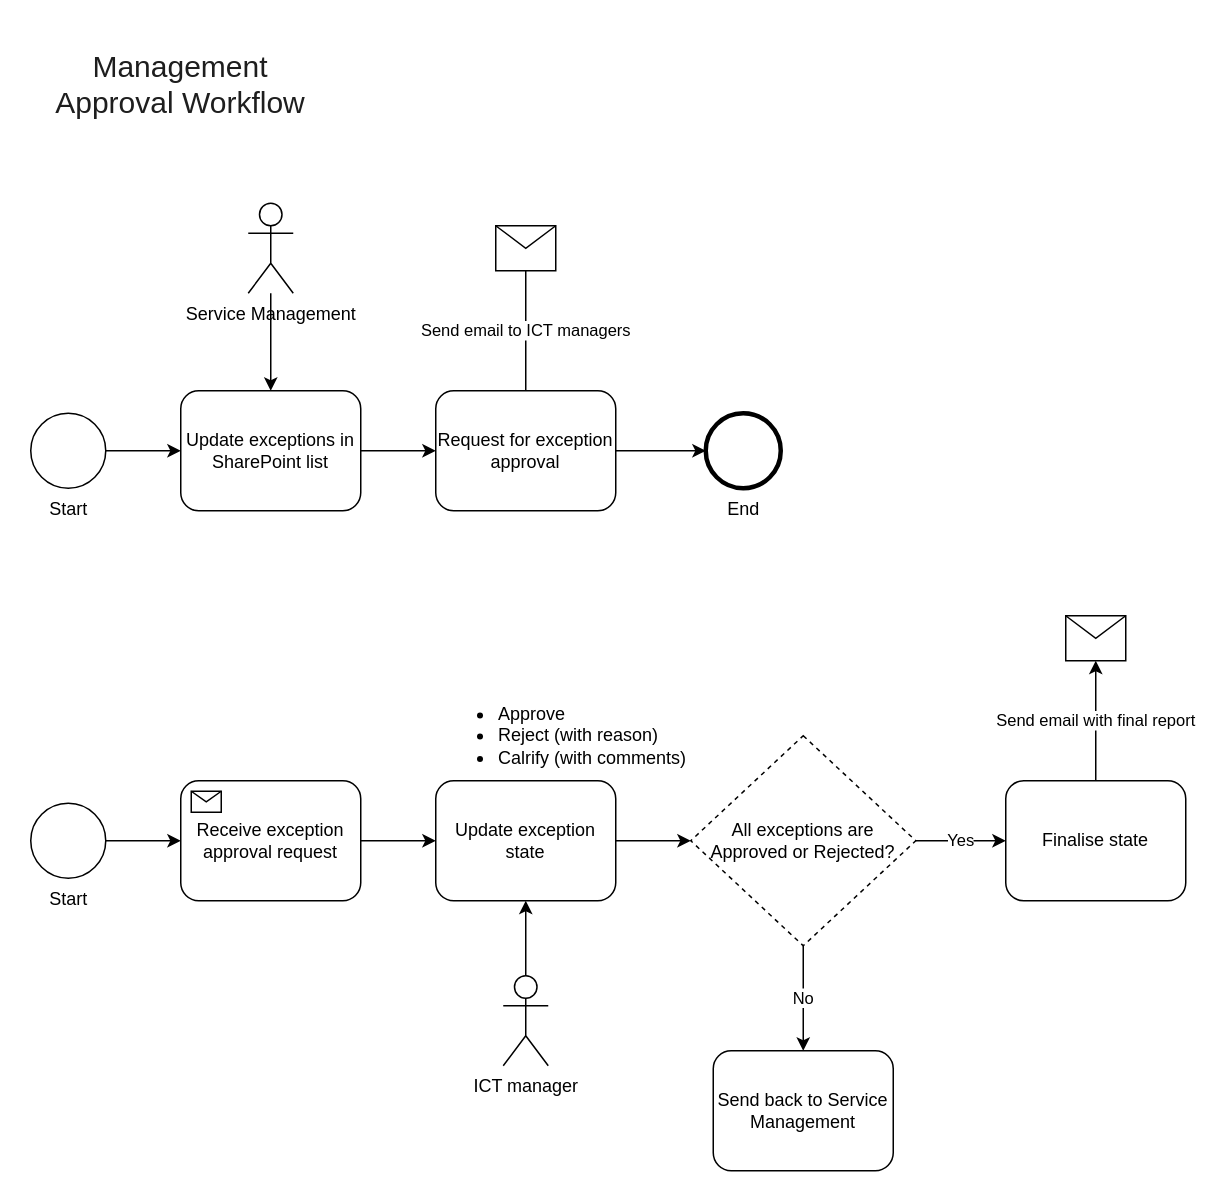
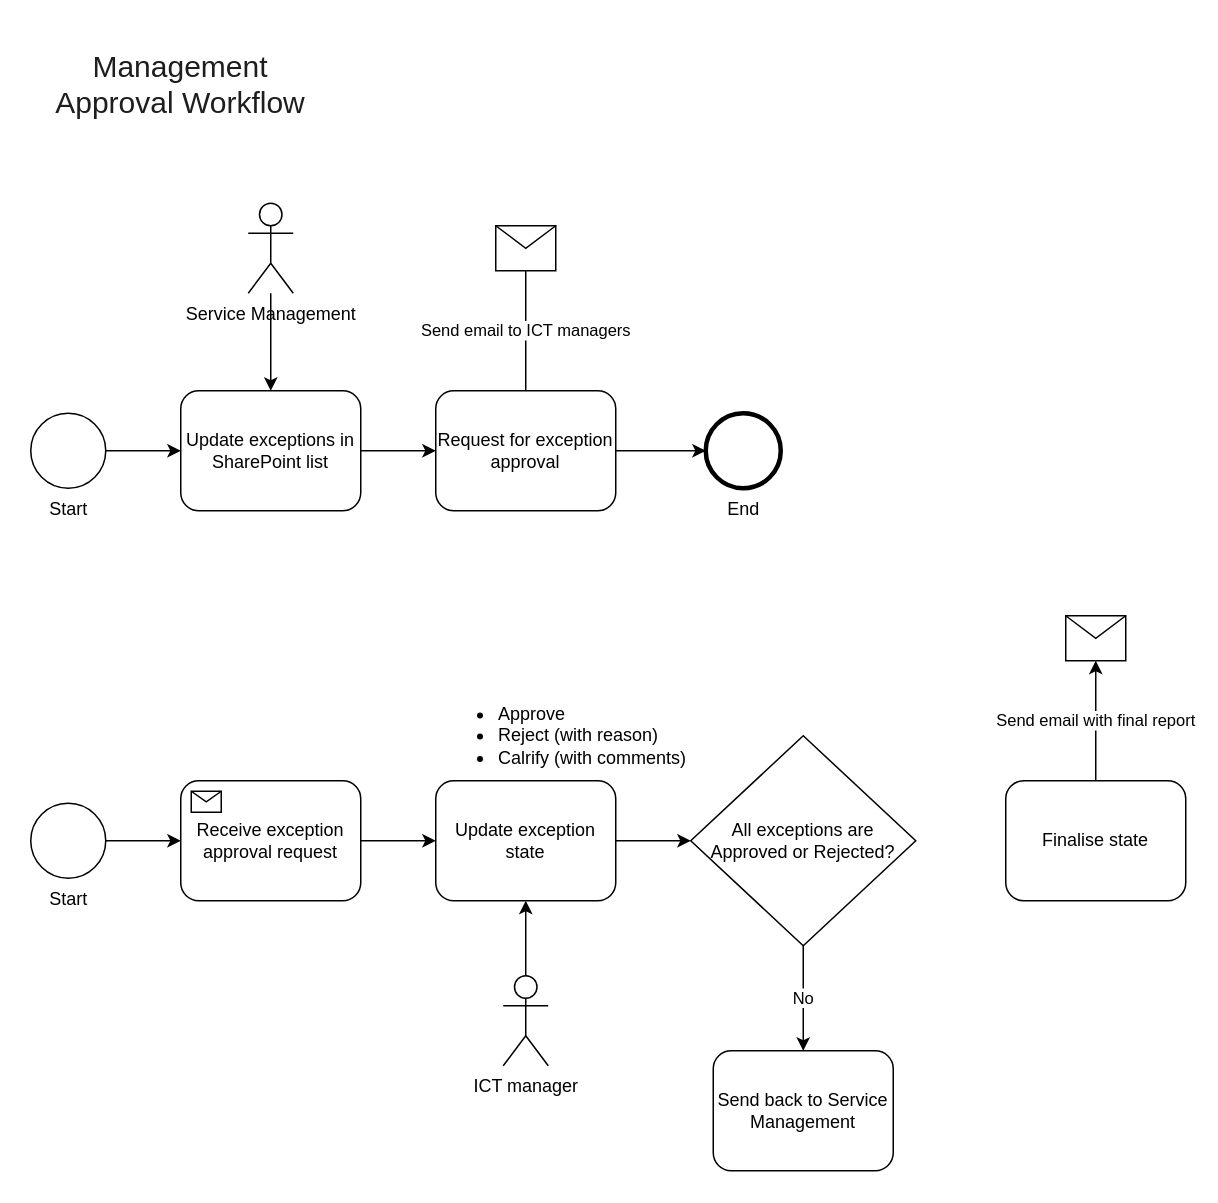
node "All exceptions are Approved or Rejected?": style dashed -> solid
edge "All exceptions are Approved or Rejected?" -> "Finalise state": removed, label "Yes"
